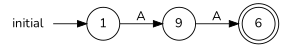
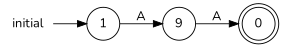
node "6": label "6" -> "0"
